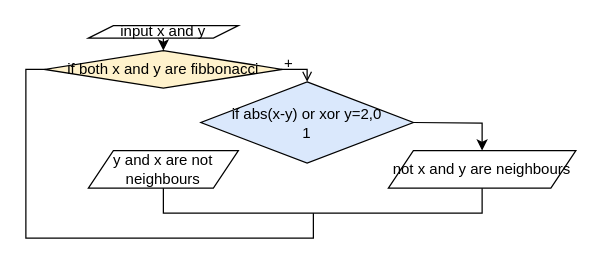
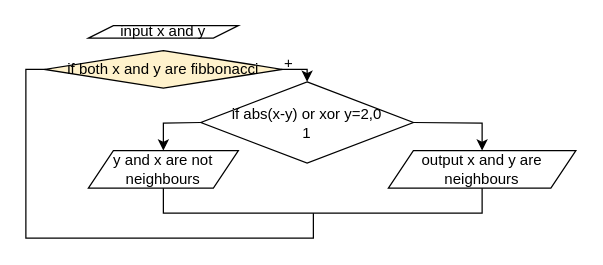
edge "input x and y" -> "if both x and y are fibbonacci": removed
edge "if both x and y are fibbonacci" -> "if abs(x-y) or xor y=2,0 1": arrowhead open -> classic
edge "if abs(x-y) or xor y=2,0 1" -> "y and x are not neighbours": added
node "if abs(x-y) or xor y=2,0 1": fillcolor #dae8fc -> #ffffff
node "not x and y are neighbours": label "not x and y are neighbours" -> "output x and y are neighbours"
